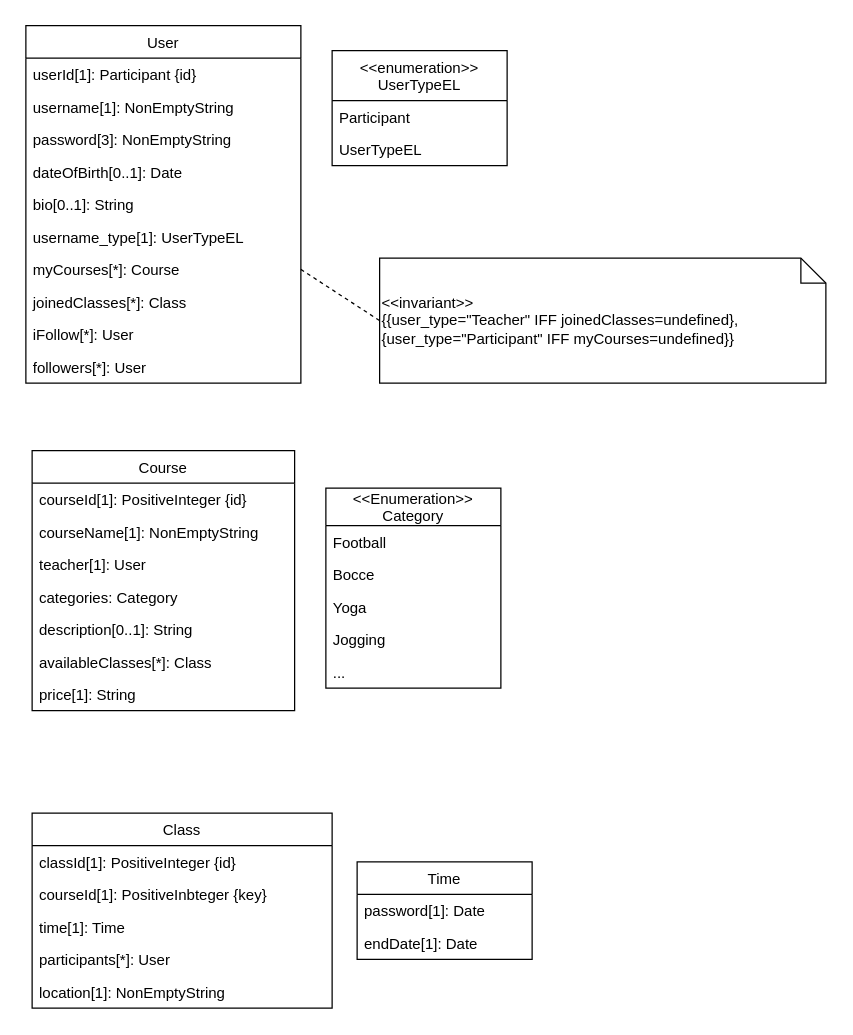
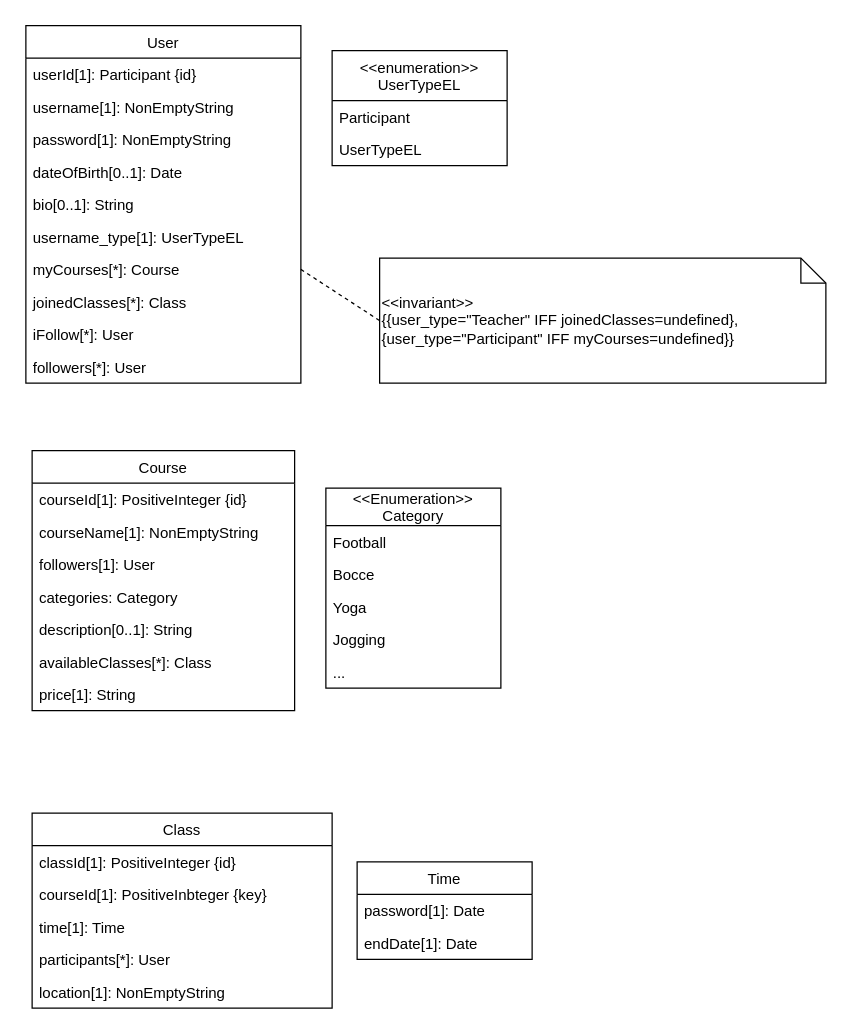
node "password[3]: NonEmptyString": label "password[3]: NonEmptyString" -> "password[1]: NonEmptyString"
node "teacher[1]: User": label "teacher[1]: User" -> "followers[1]: User"
